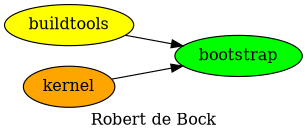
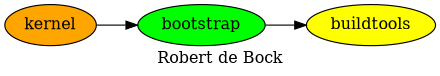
edge "buildtools" -> "bootstrap": reversed
